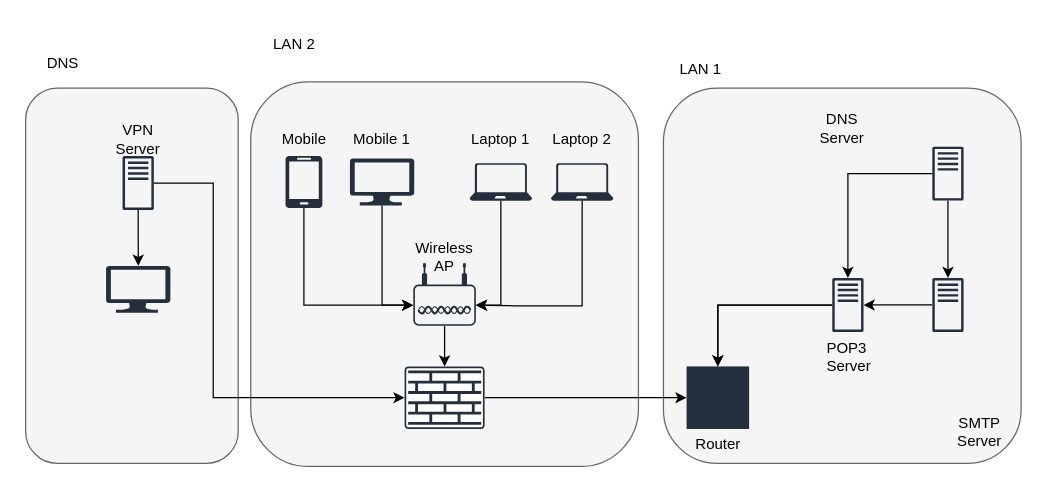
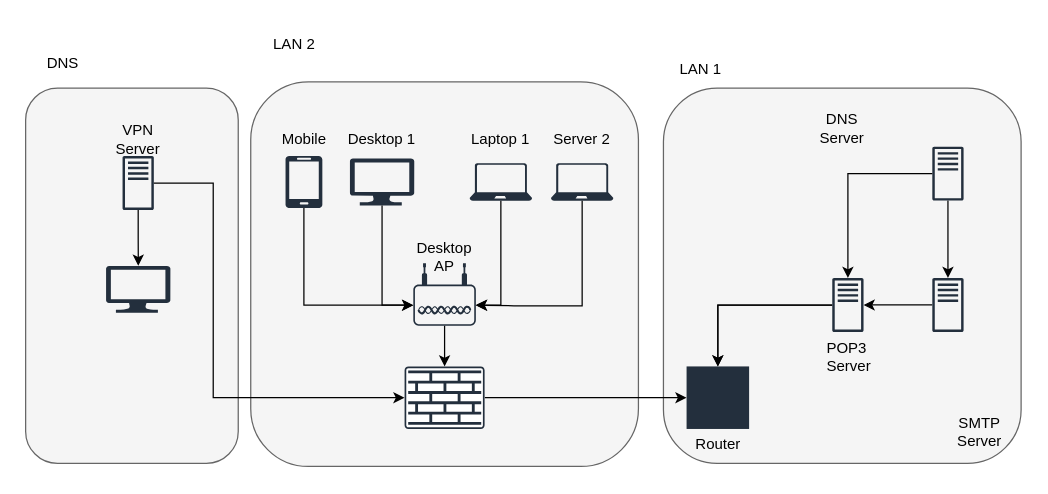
node "Mobile 1": label "Mobile 1" -> "Desktop 1"
node "Laptop 2": label "Laptop 2" -> "Server 2"
node "Wireless AP": label "Wireless AP" -> "Desktop AP"
